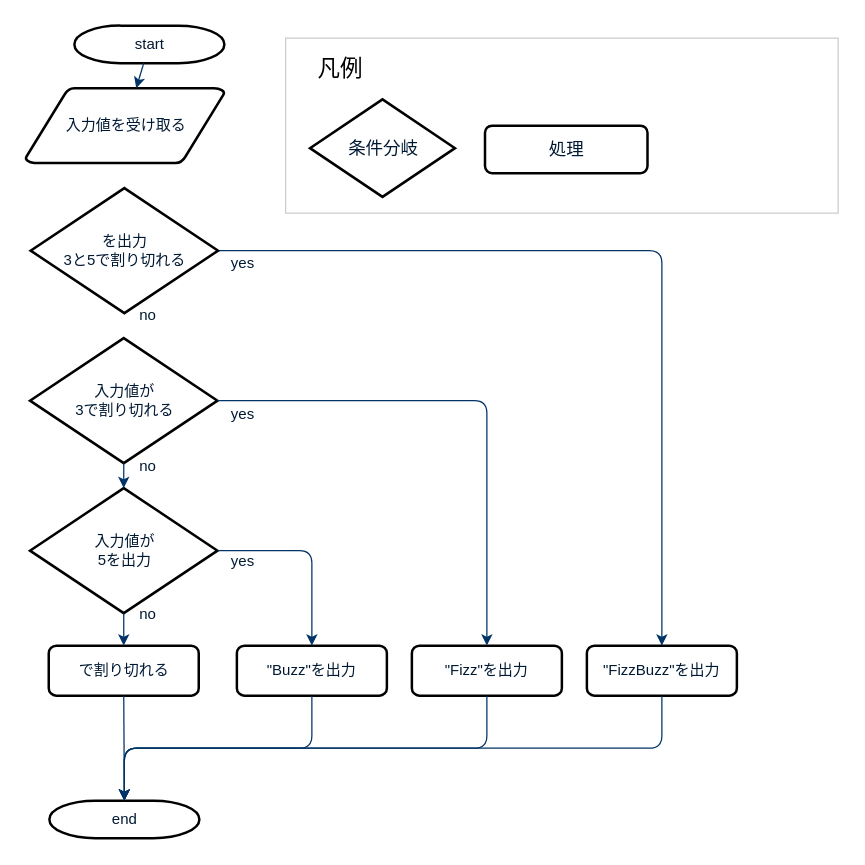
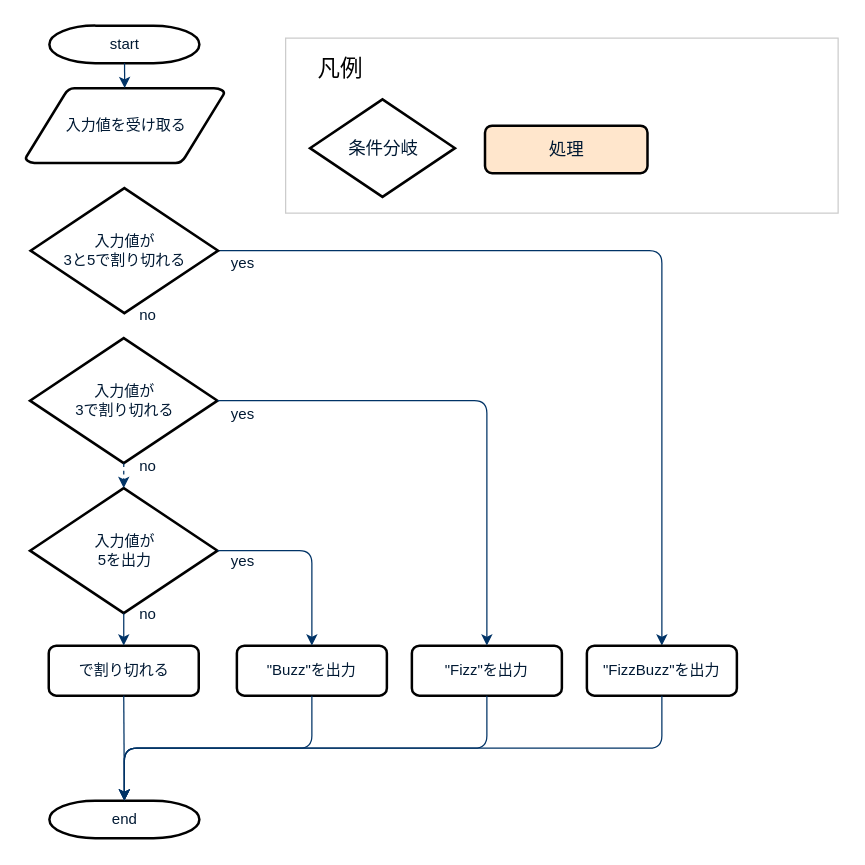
node "start": moved (149, 44) -> (124, 44)
node "処理": fillcolor #ffffff -> #ffe6cc
node "を出力 3と5で割り切れる": label "を出力 3と5で割り切れる" -> "入力値が 3と5で割り切れる"
edge "入力値が 3で割り切れる" -> "入力値が 5を出力": style solid -> dashed
